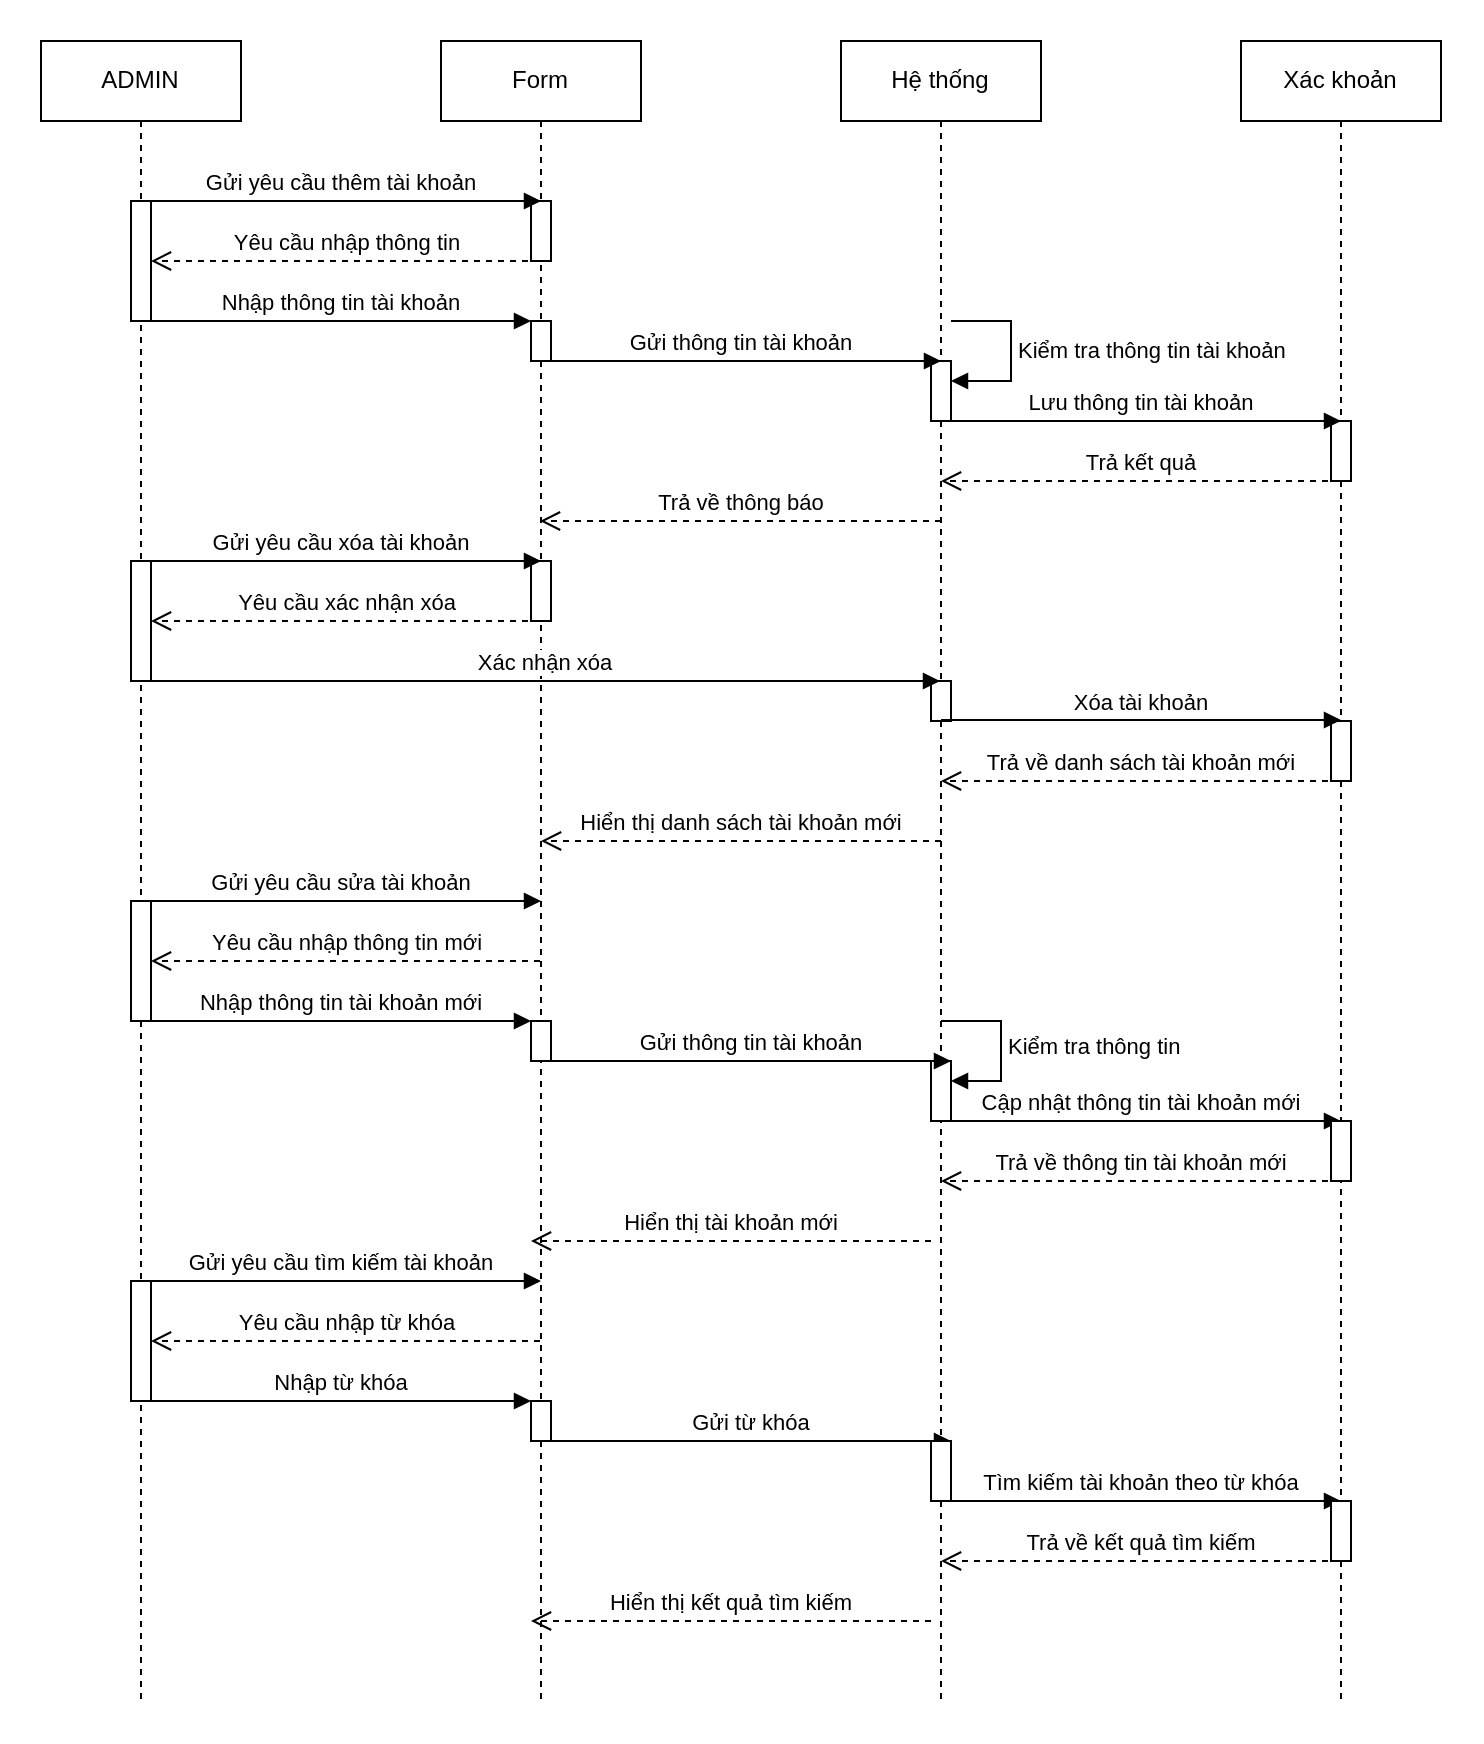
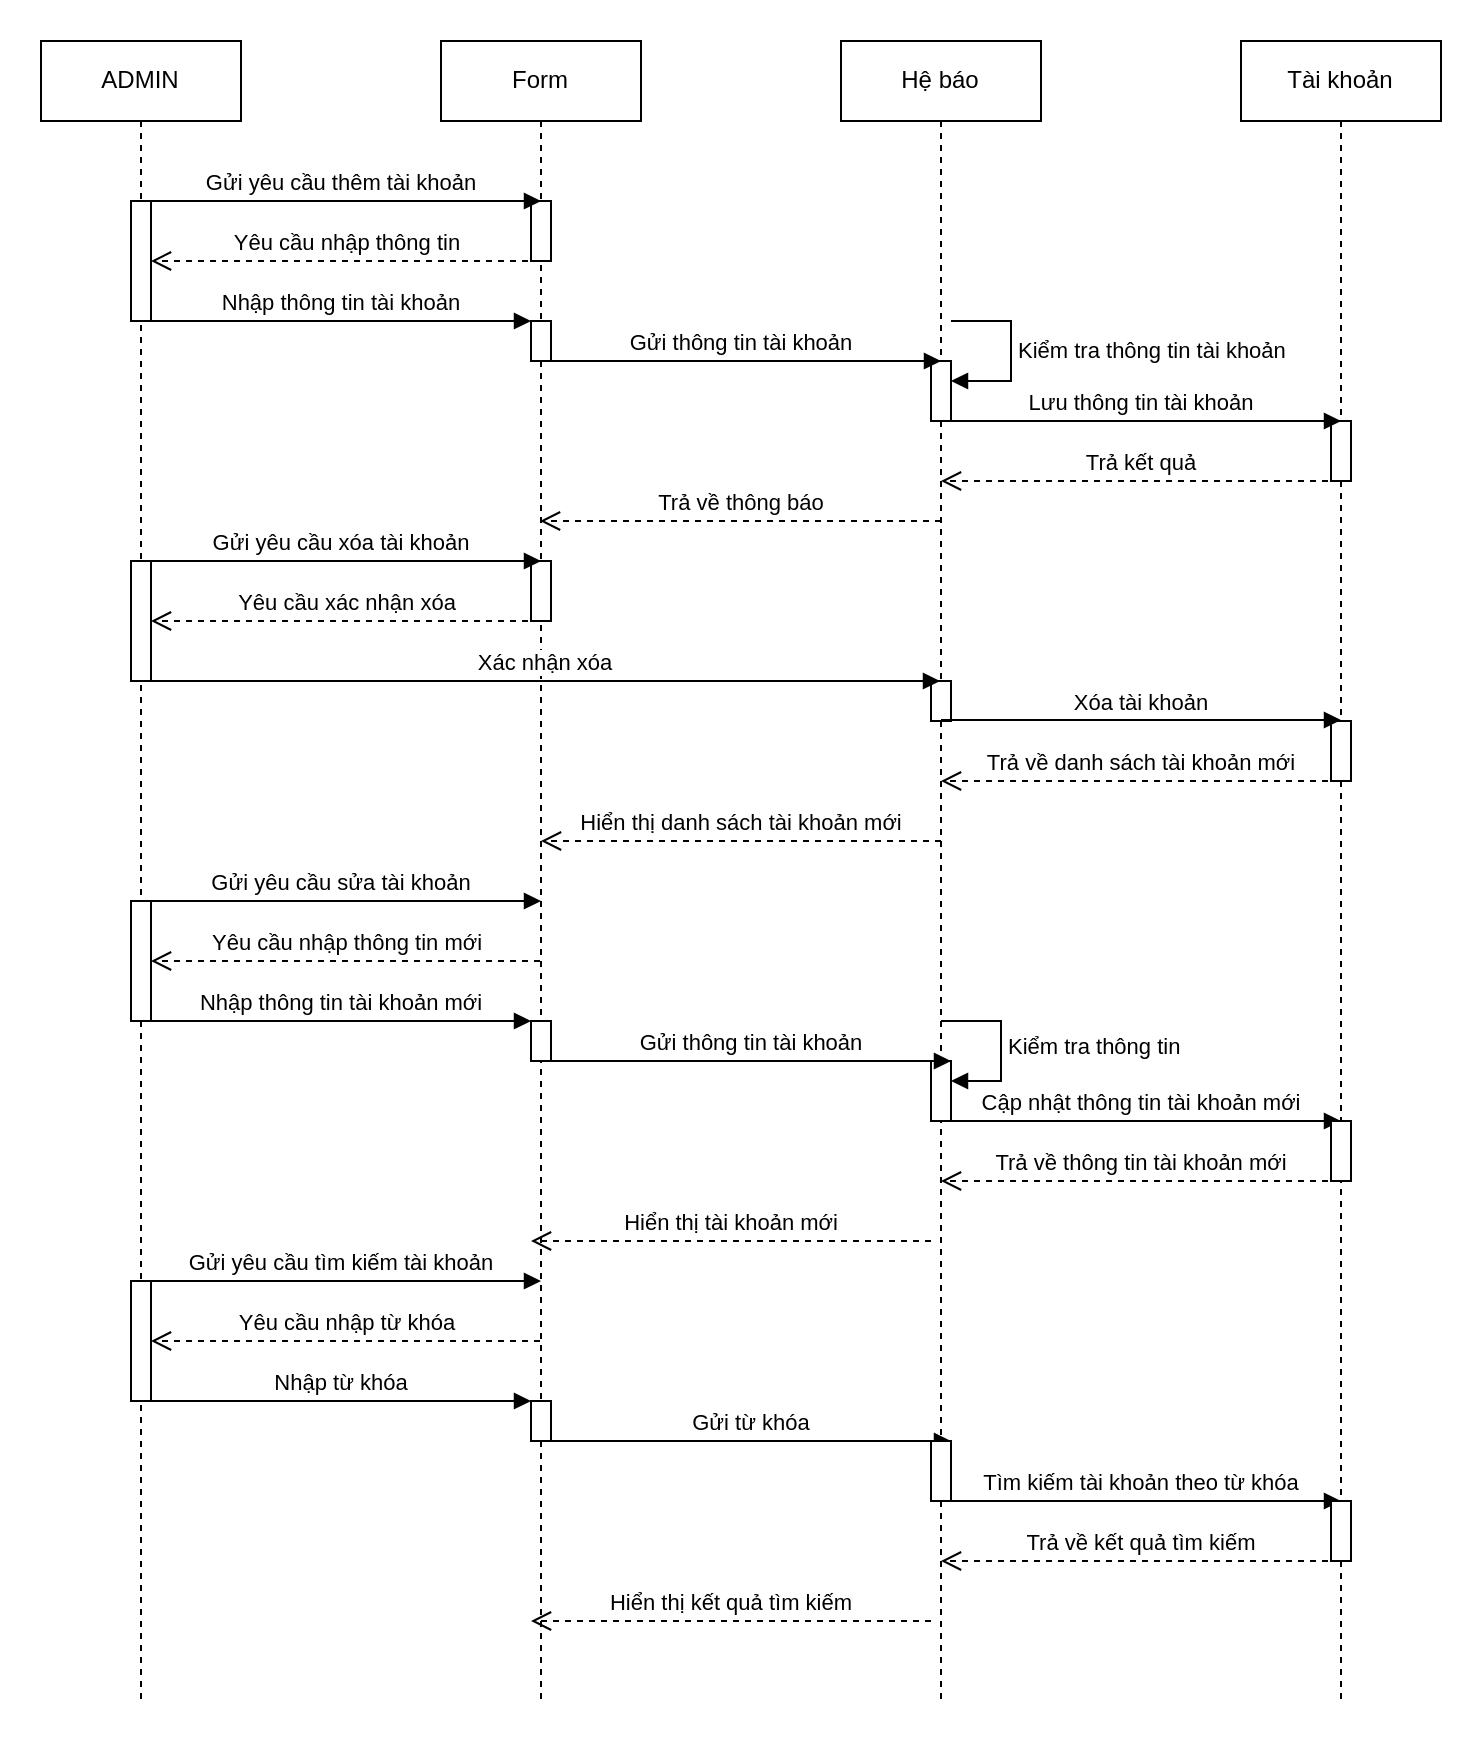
node "Hệ thống": label "Hệ thống" -> "Hệ báo"
node "Xác khoản": label "Xác khoản" -> "Tài khoản"
